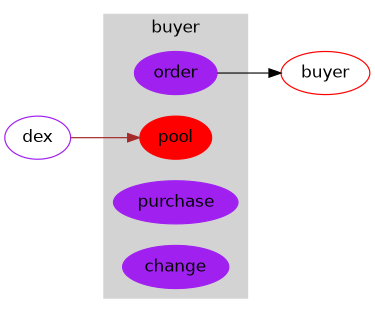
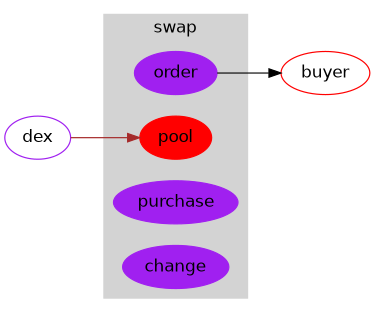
cluster "buyer": label "buyer" -> "swap"
